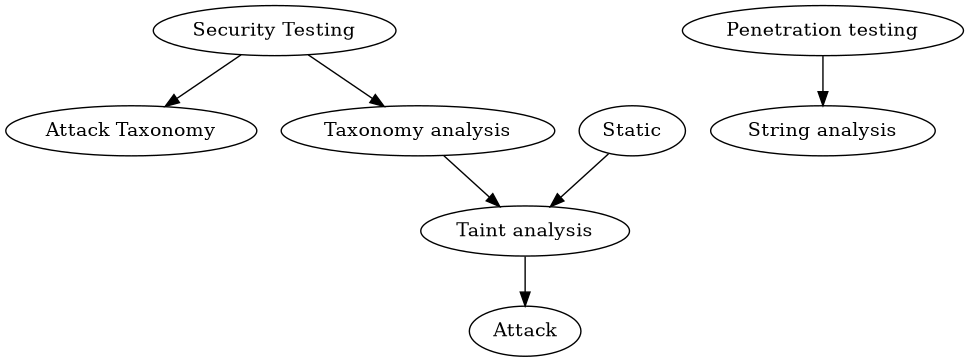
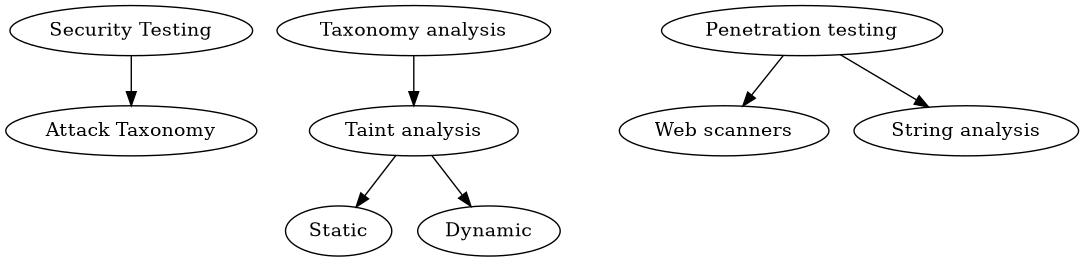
edge "Security Testing" -> "Taxonomy analysis": removed
node "Web scanners": added
edge "Static" -> "Taint analysis": reversed
node "Attack": label "Attack" -> "Dynamic"
